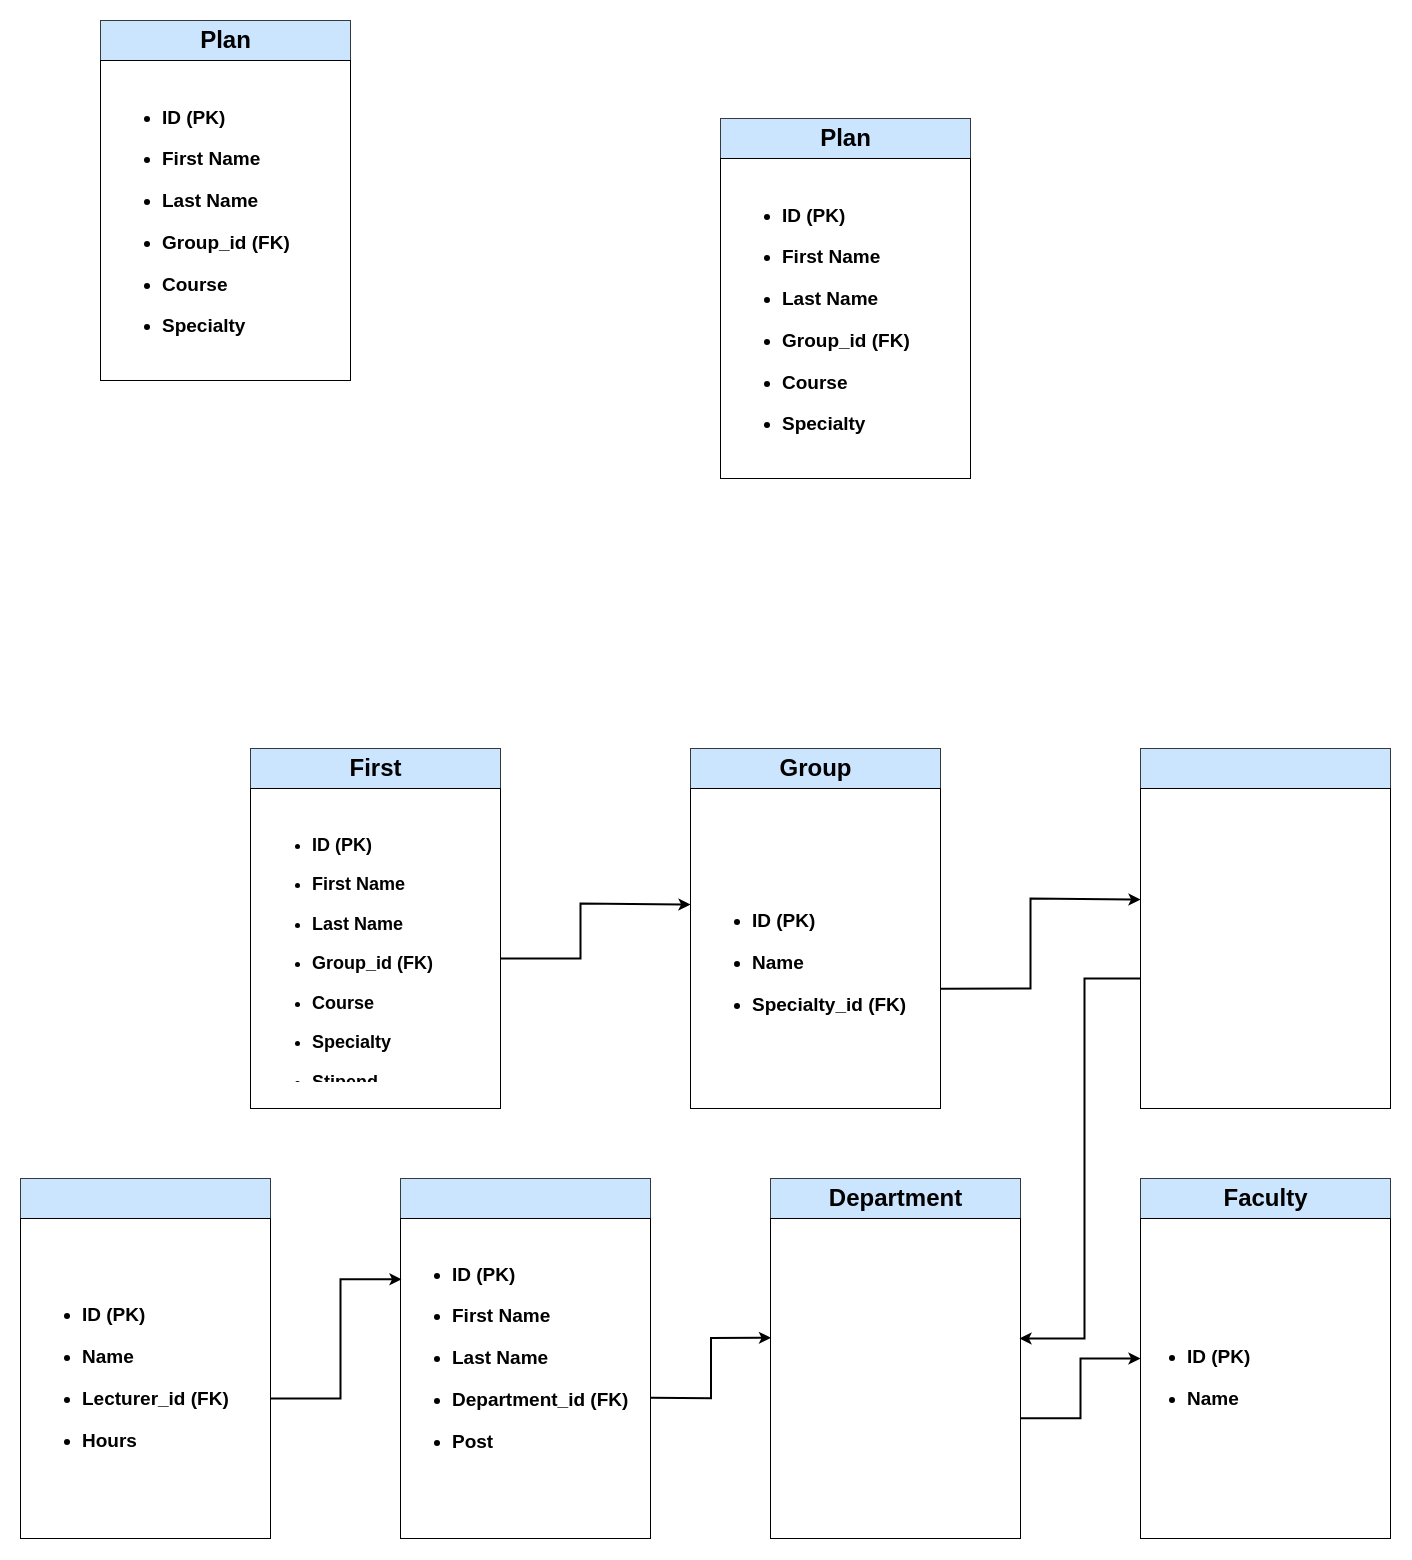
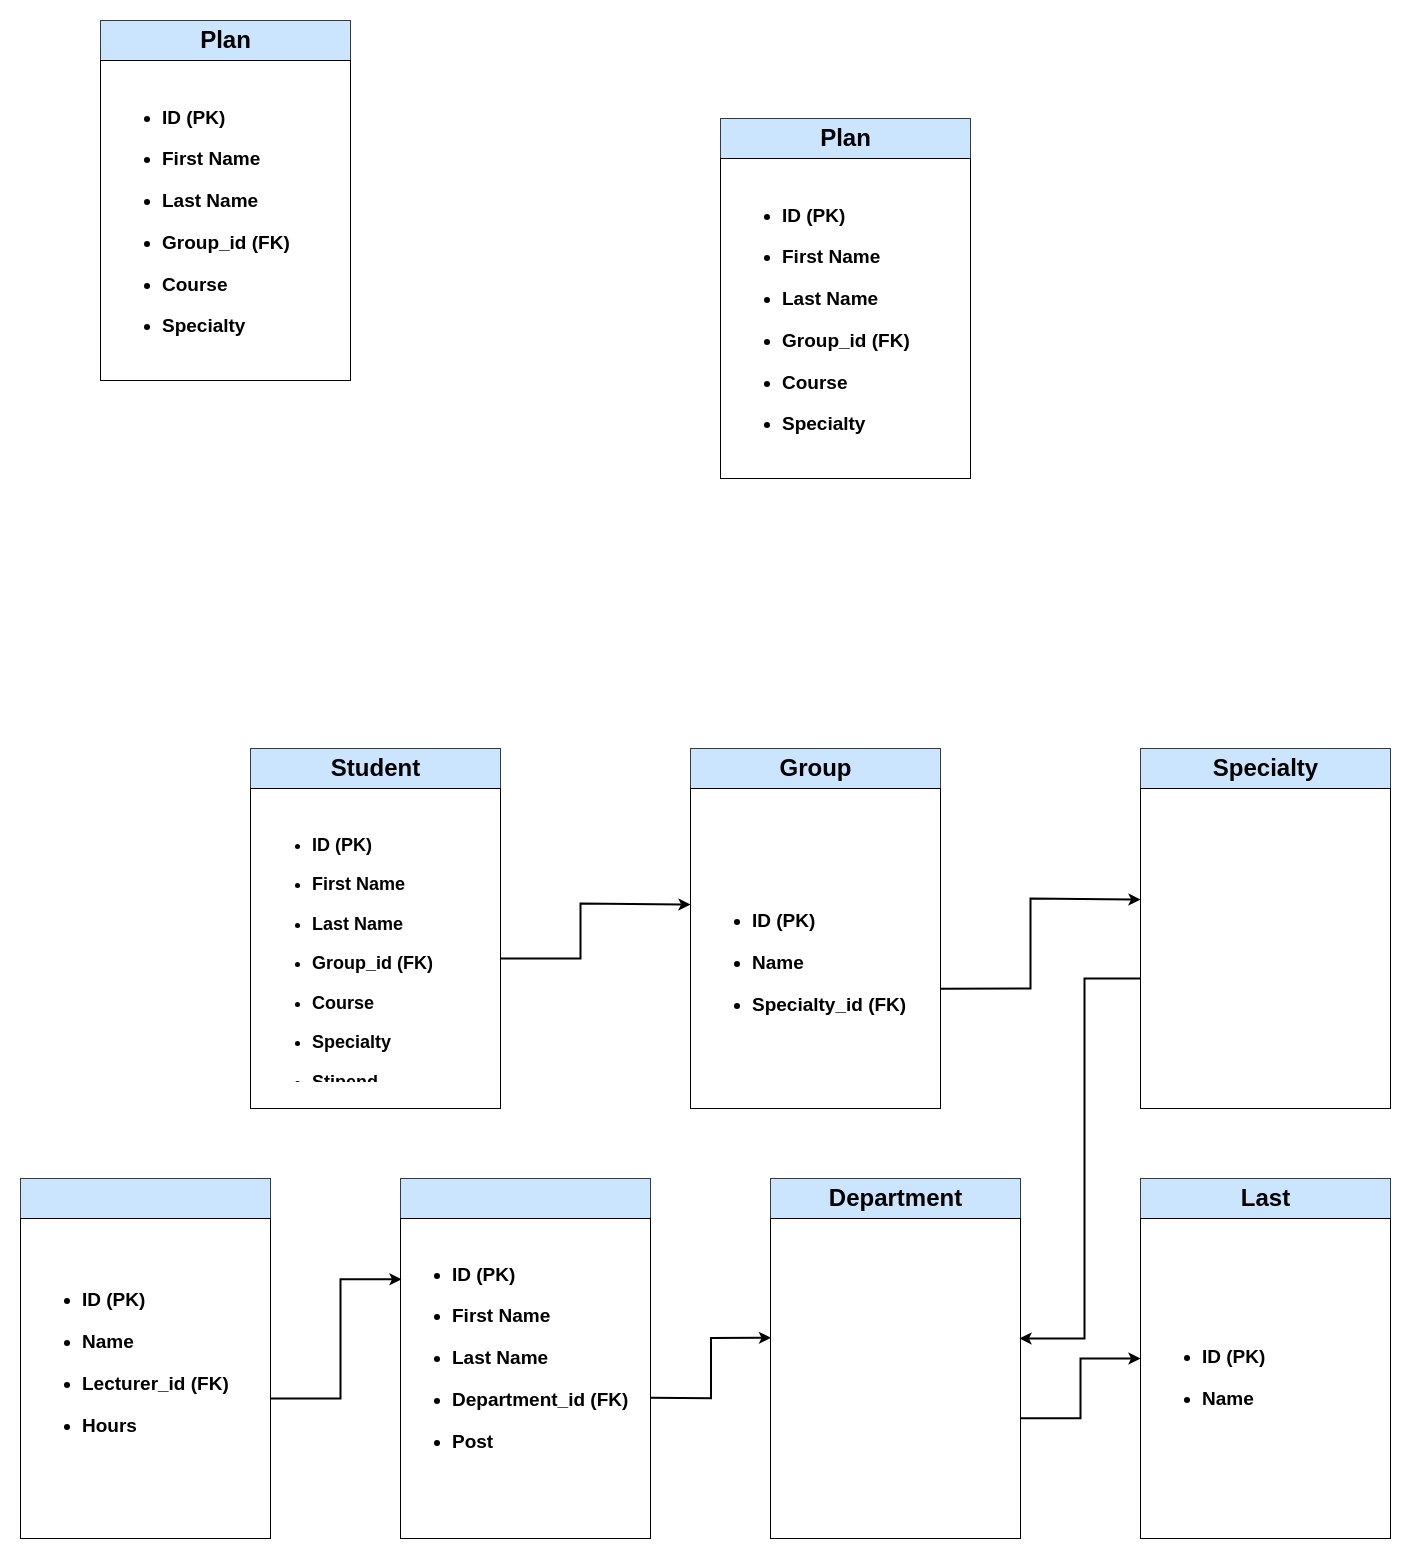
node "First": label "First" -> "Student"
node "Specialty": added
node "Faculty": label "Faculty" -> "Last"
node "ID (PK) Name Lecturer_id (FK) Hours": moved (146, 1379) -> (146, 1364)
node "ID (PK) Name": moved (1251, 1379) -> (1266, 1379)
